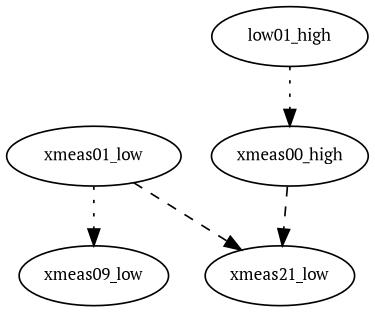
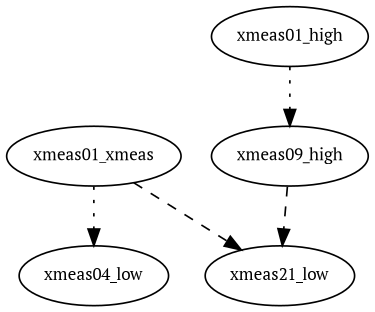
node "low01_high": label "low01_high" -> "xmeas01_high"
node "xmeas01_low": label "xmeas01_low" -> "xmeas01_xmeas"
node "xmeas00_high": label "xmeas00_high" -> "xmeas09_high"
node "xmeas09_low": label "xmeas09_low" -> "xmeas04_low"
